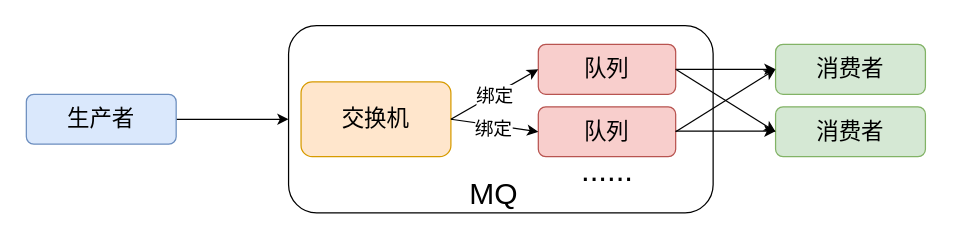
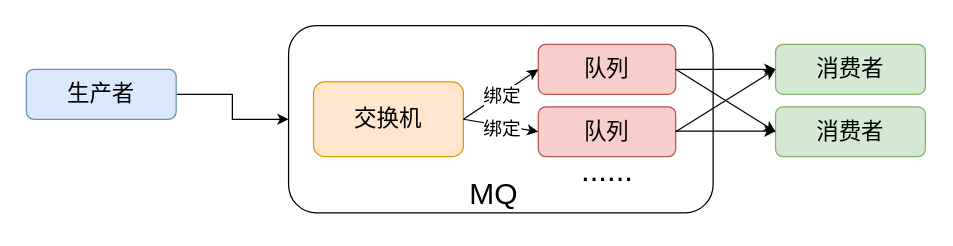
node "生产者": moved (101, 119) -> (101, 94)
node "交换机": moved (376, 119) -> (388, 119)
